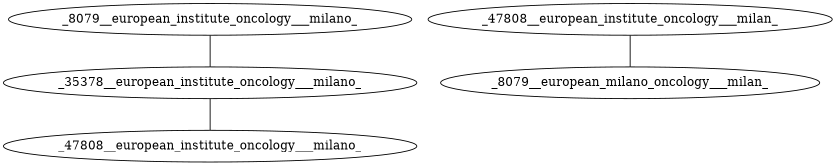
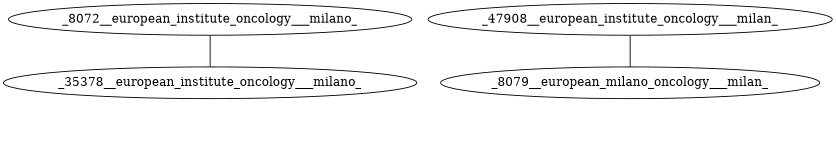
node "_8079__european_institute_oncology___milano_": label "_8079__european_institute_oncology___milano_" -> "_8072__european_institute_oncology___milano_"
node "_47808__european_institute_oncology___milan_": label "_47808__european_institute_oncology___milan_" -> "_47908__european_institute_oncology___milan_"
node "_47808__european_institute_oncology___milano_": removed
